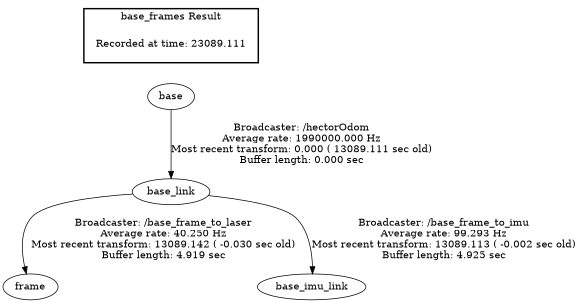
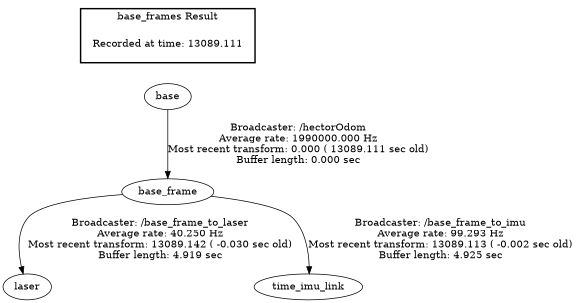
node "Recorded at time: 23089.111": label "Recorded at time: 23089.111" -> "Recorded at time: 13089.111"
node "base_link": label "base_link" -> "base_frame"
node "frame": label "frame" -> "laser"
node "base_imu_link": label "base_imu_link" -> "time_imu_link"
